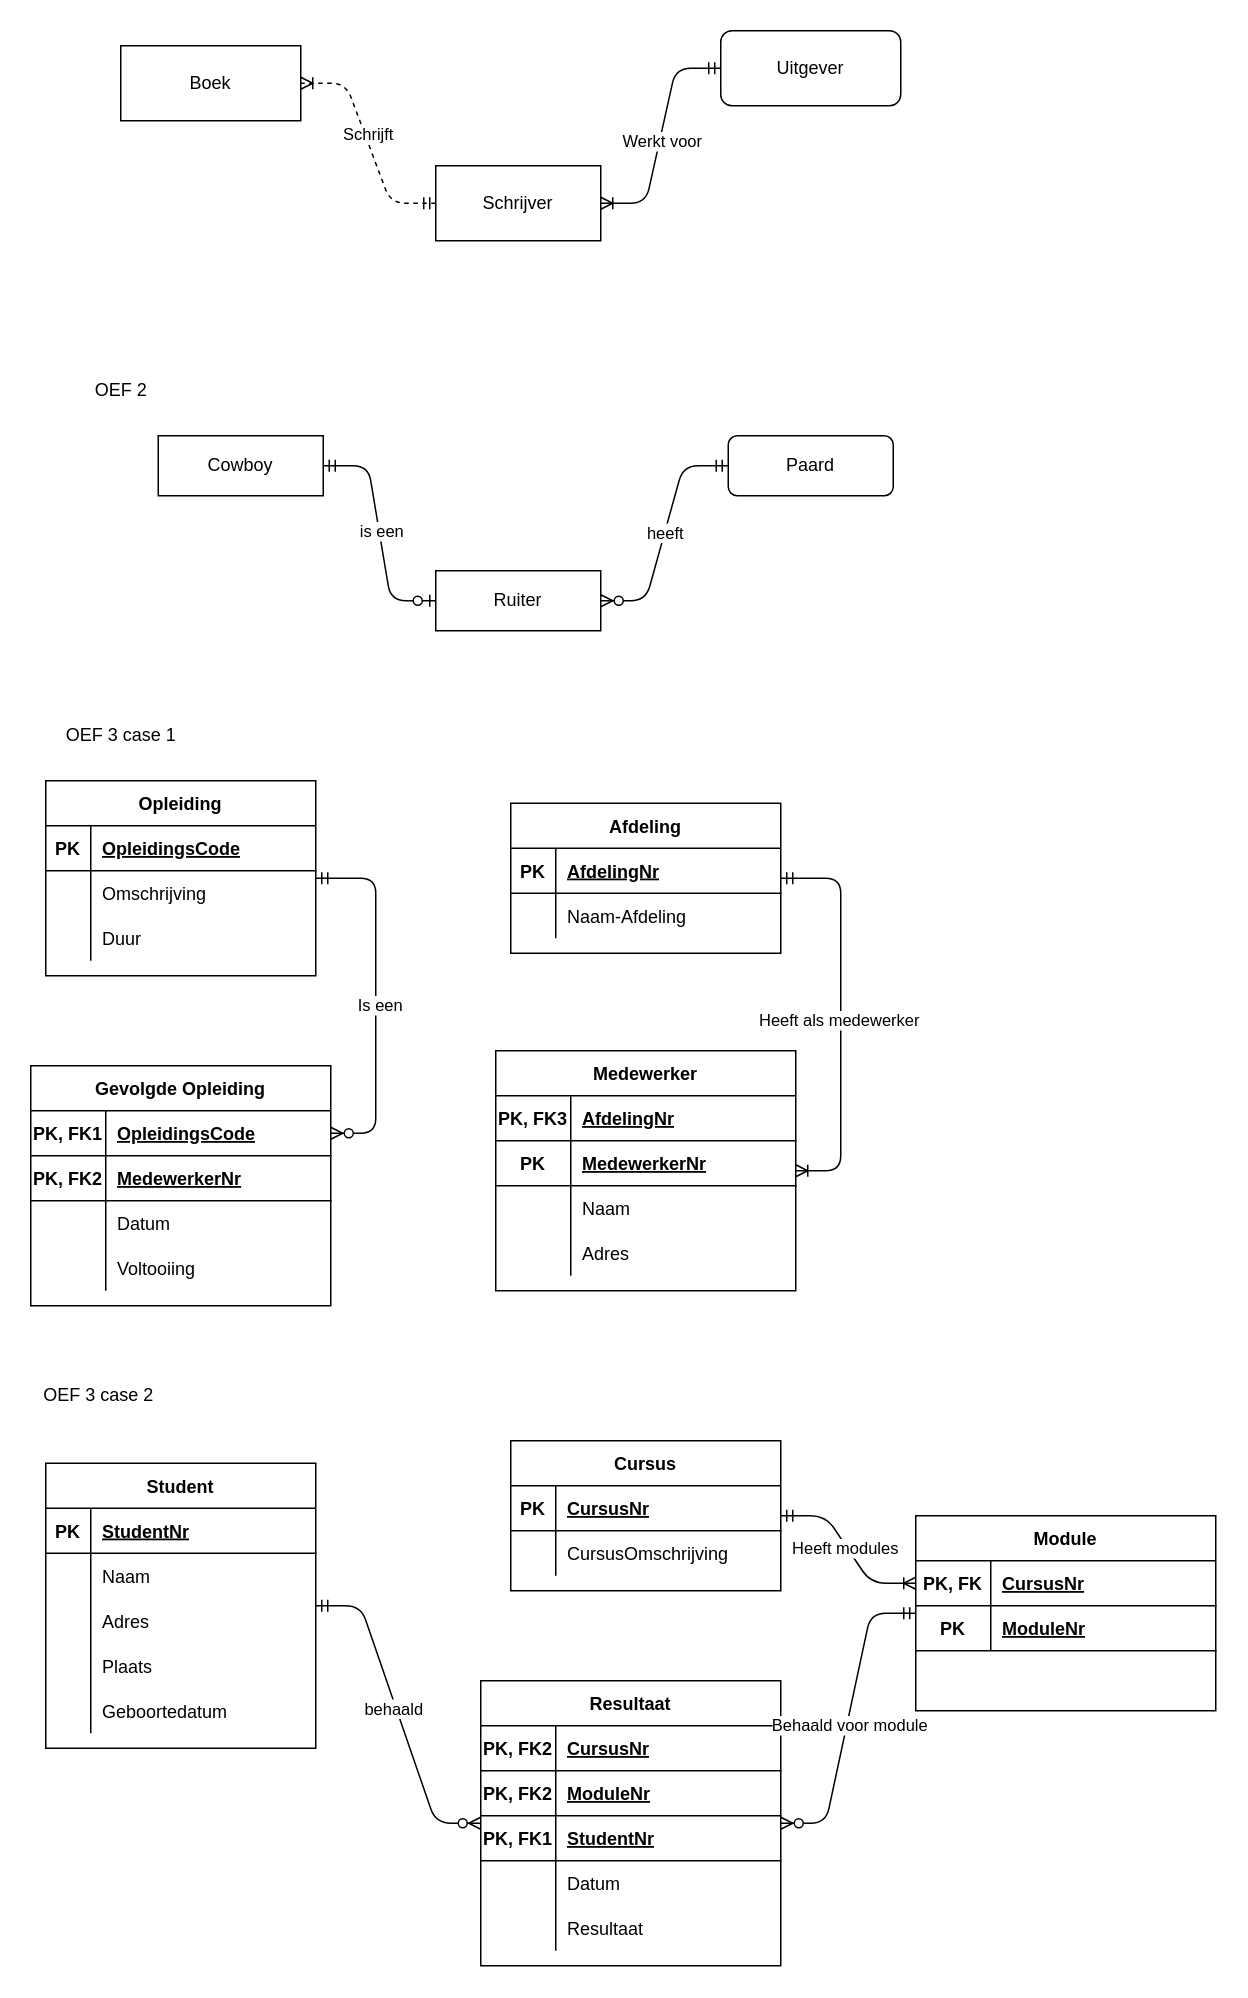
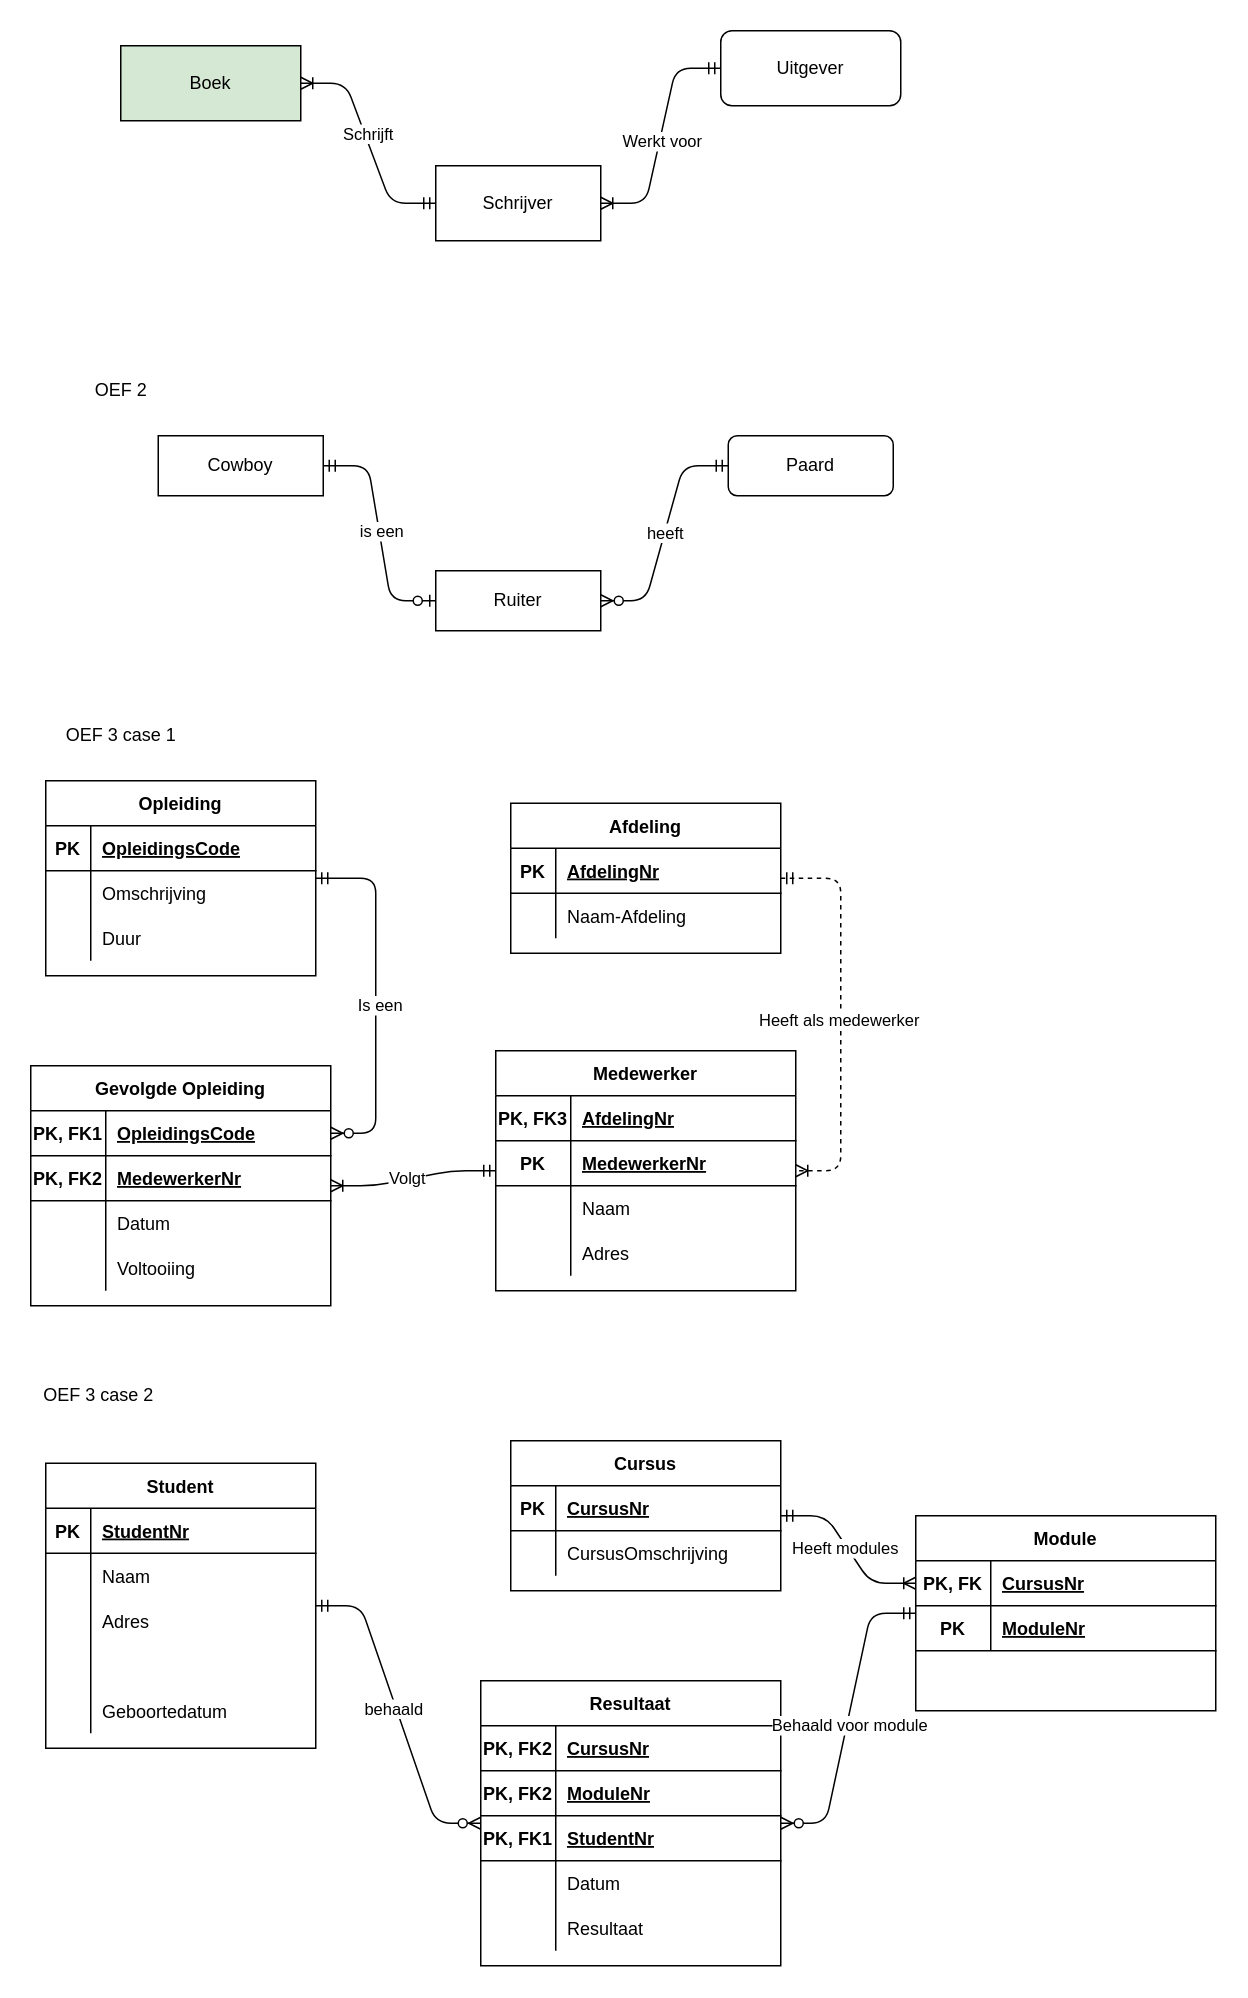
node "Boek": fillcolor #ffffff -> #d5e8d4
edge "Boek" -- "Schrijver": style dashed -> solid
edge "Afdeling" -- "Medewerker": style solid -> dashed
edge "Medewerker" -- "Gevolgde Opleiding": added, label "Volgt"
node "Plaats": removed
